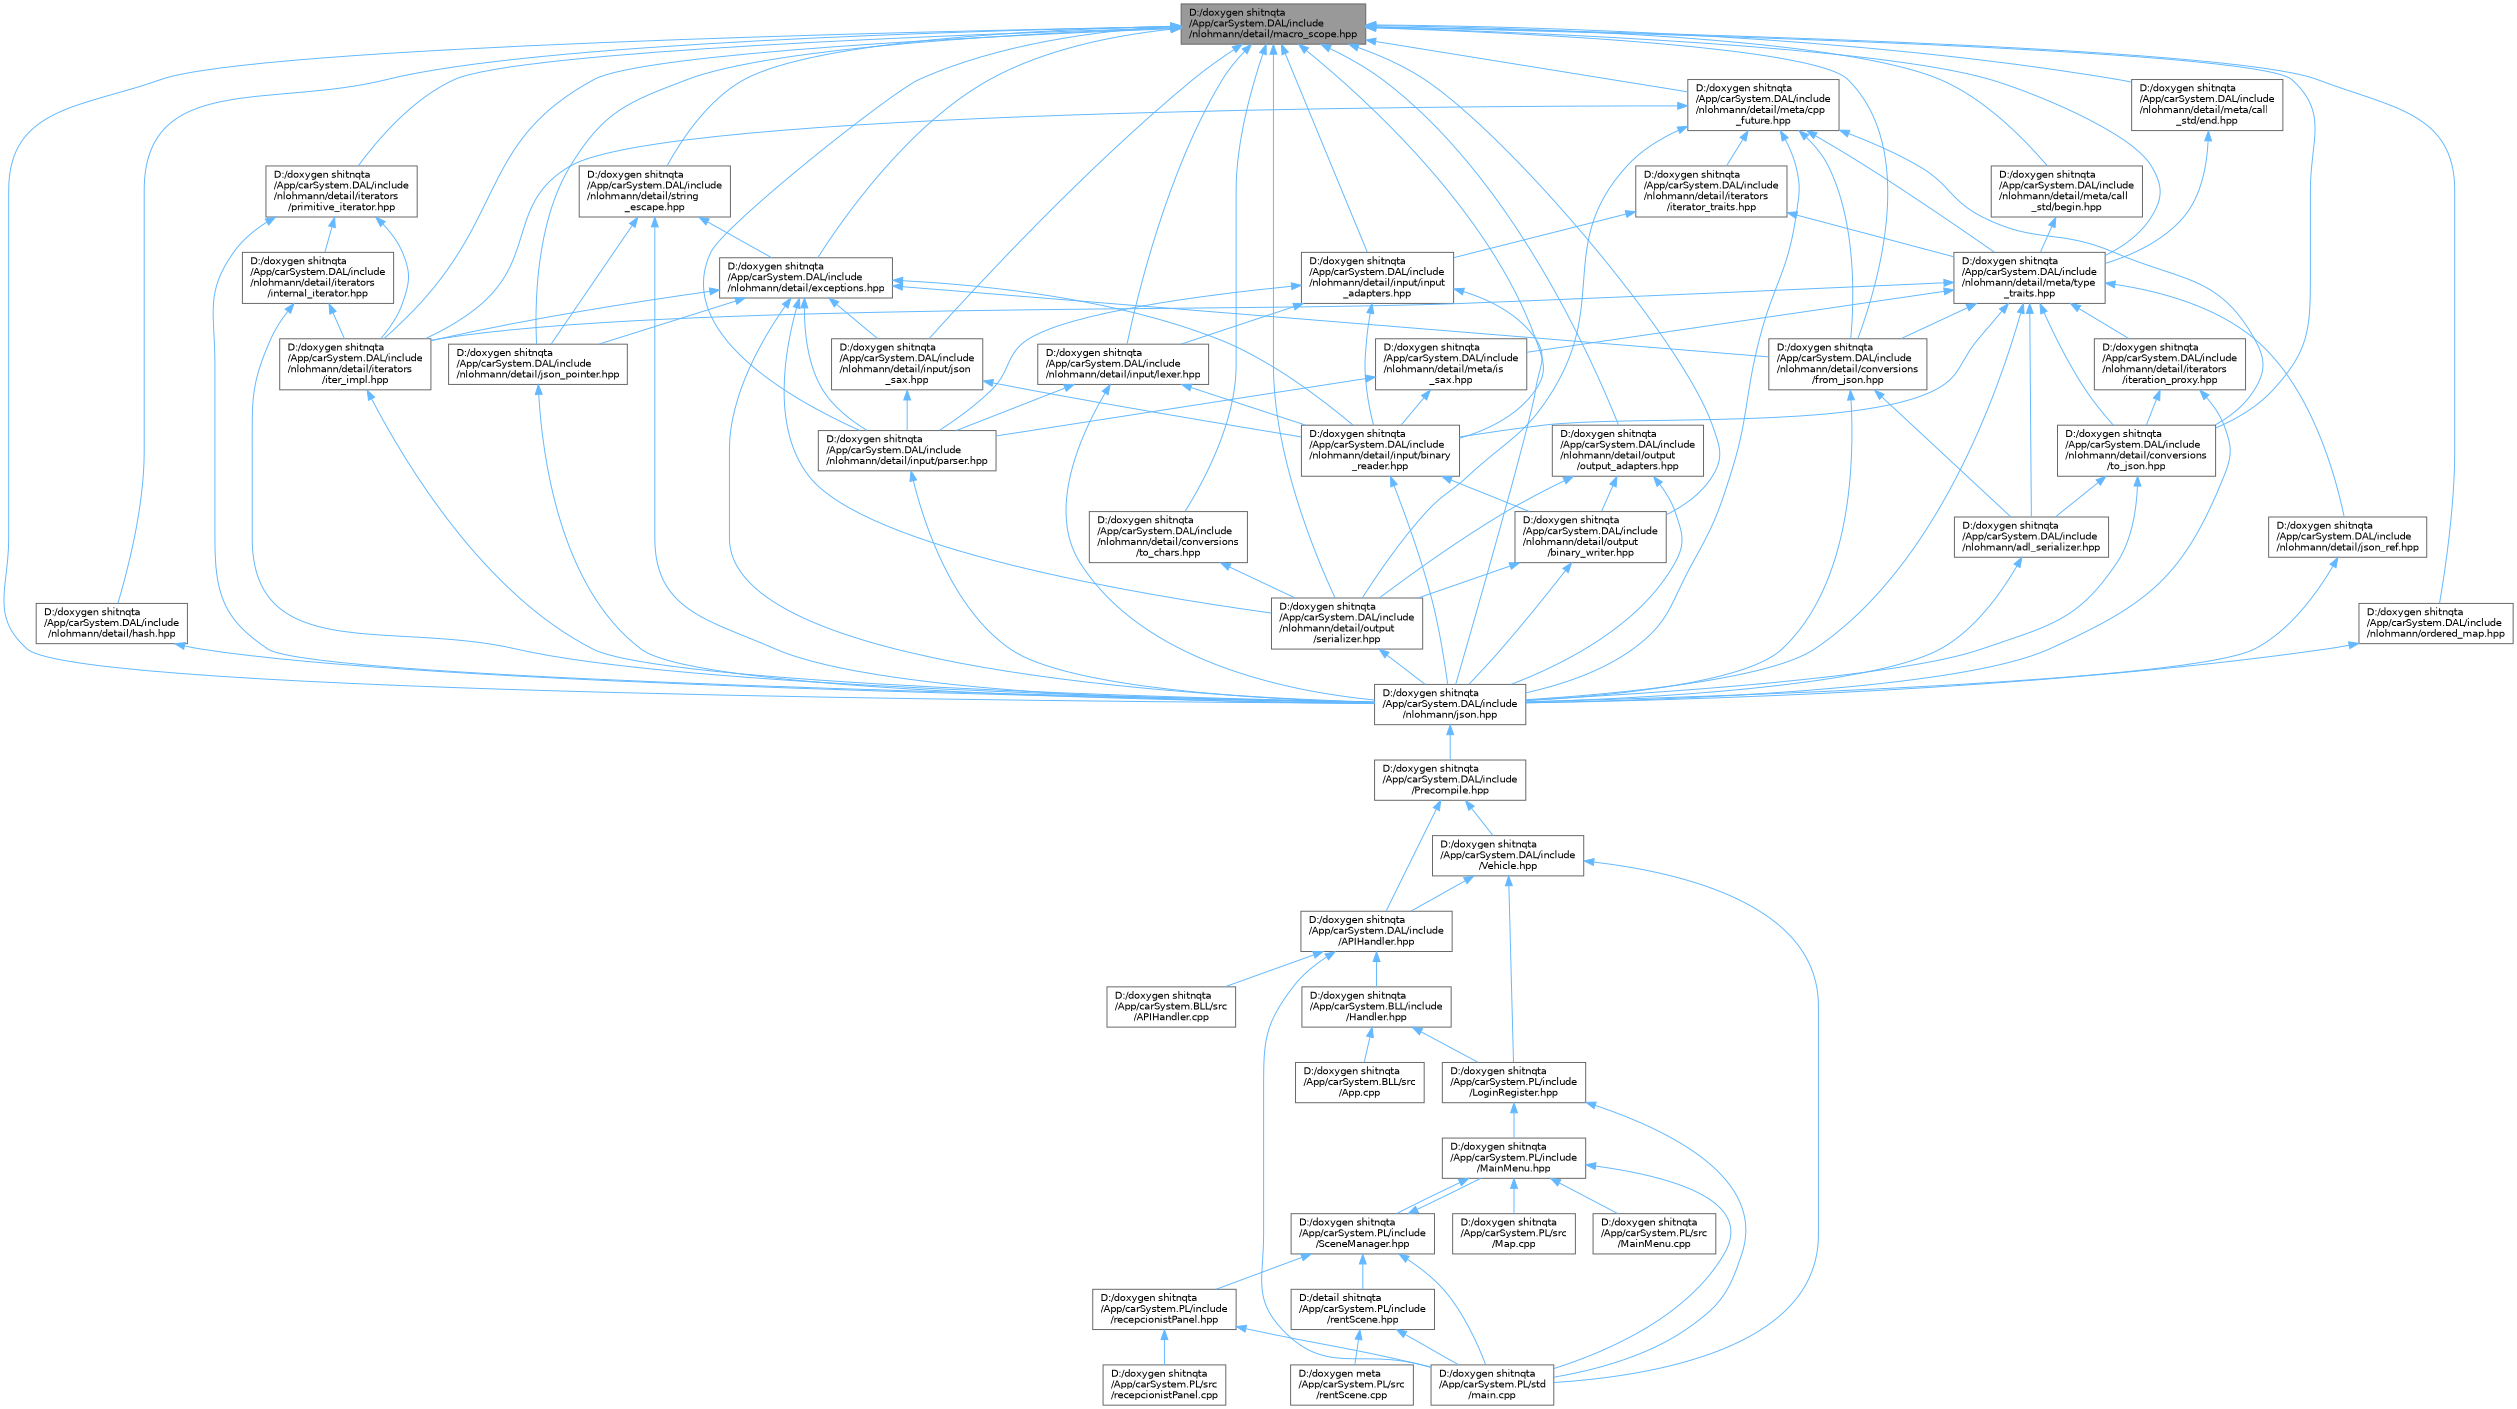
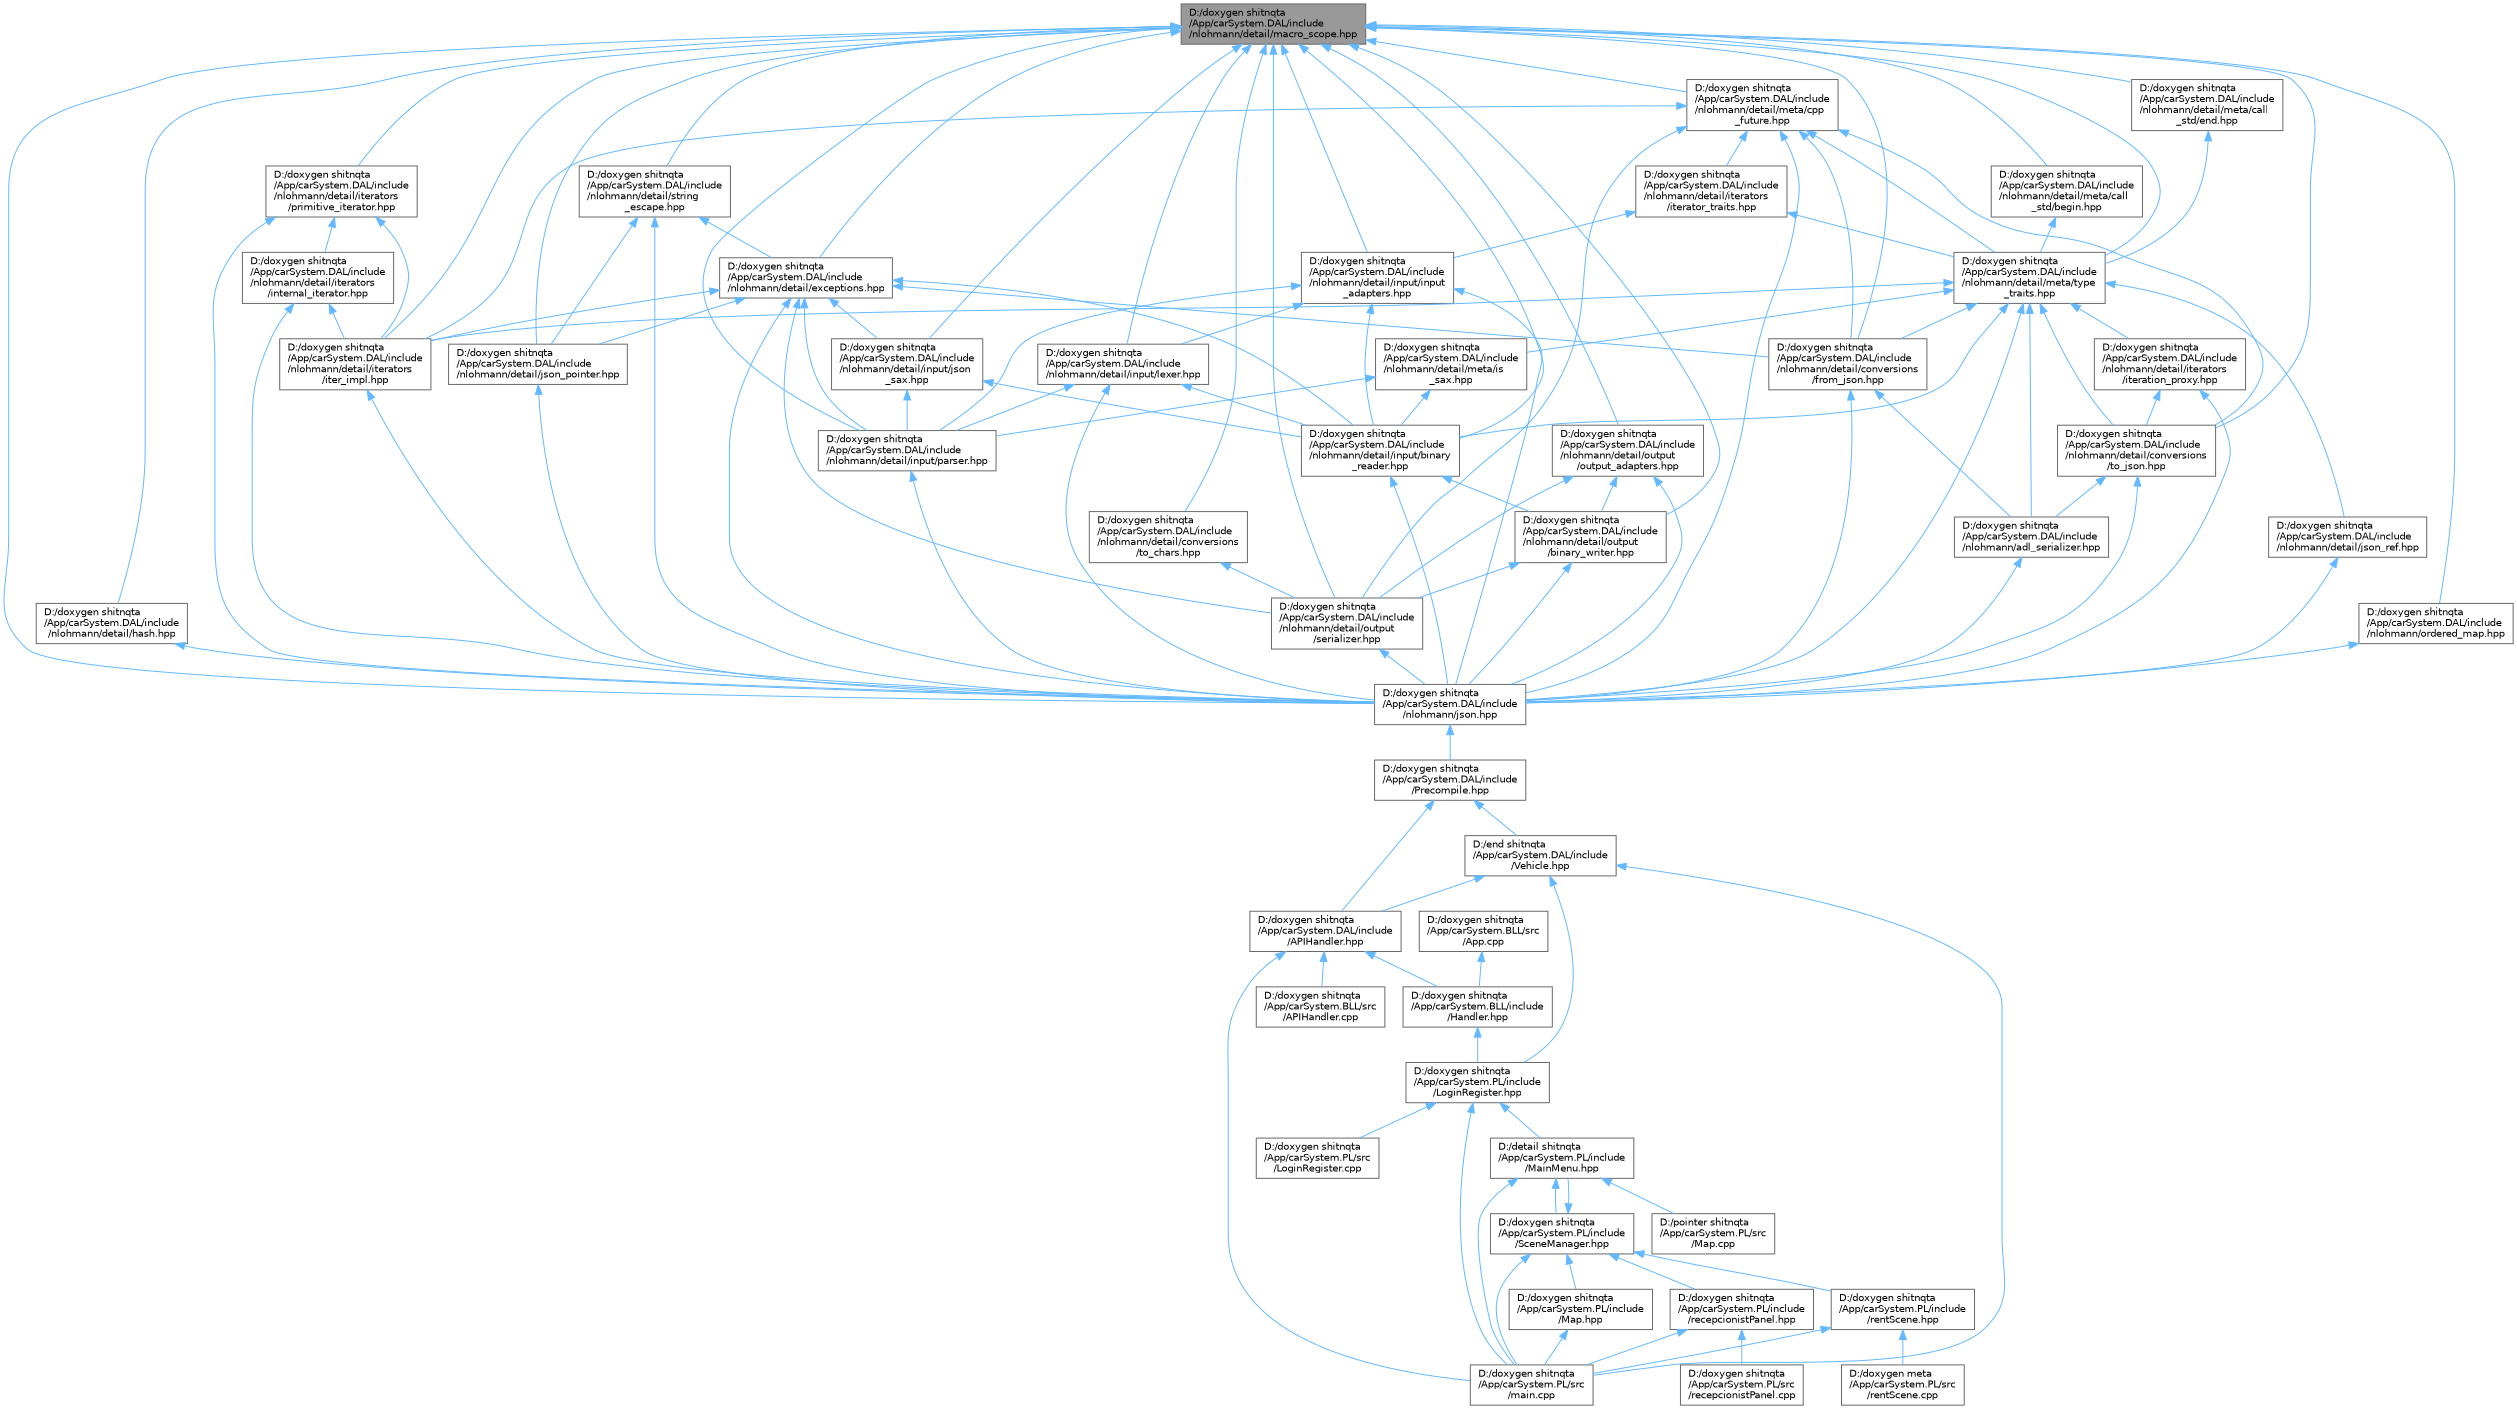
node "D:/doxygen shitnqta /App/carSystem.DAL/include /Vehicle.hpp": label "D:/doxygen shitnqta /App/carSystem.DAL/include /Vehicle.hpp" -> "D:/end shitnqta /App/carSystem.DAL/include /Vehicle.hpp"
edge "D:/doxygen shitnqta /App/carSystem.BLL/src /App.cpp" -> "D:/doxygen shitnqta /App/carSystem.BLL/include /Handler.hpp": reversed
node "D:/doxygen shitnqta /App/carSystem.PL/src /LoginRegister.cpp": added
node "D:/doxygen shitnqta /App/carSystem.PL/include /MainMenu.hpp": label "D:/doxygen shitnqta /App/carSystem.PL/include /MainMenu.hpp" -> "D:/detail shitnqta /App/carSystem.PL/include /MainMenu.hpp"
node "D:/doxygen shitnqta /App/carSystem.PL/src /Map.cpp": label "D:/doxygen shitnqta /App/carSystem.PL/src /Map.cpp" -> "D:/pointer shitnqta /App/carSystem.PL/src /Map.cpp"
node "D:/doxygen shitnqta /App/carSystem.PL/src /MainMenu.cpp": removed
node "D:/detail shitnqta /App/carSystem.PL/include /rentScene.hpp": label "D:/detail shitnqta /App/carSystem.PL/include /rentScene.hpp" -> "D:/doxygen shitnqta /App/carSystem.PL/include /rentScene.hpp"
node "D:/doxygen shitnqta /App/carSystem.PL/include /Map.hpp": added
node "D:/doxygen shitnqta /App/carSystem.PL/std /main.cpp": label "D:/doxygen shitnqta /App/carSystem.PL/std /main.cpp" -> "D:/doxygen shitnqta /App/carSystem.PL/src /main.cpp"
